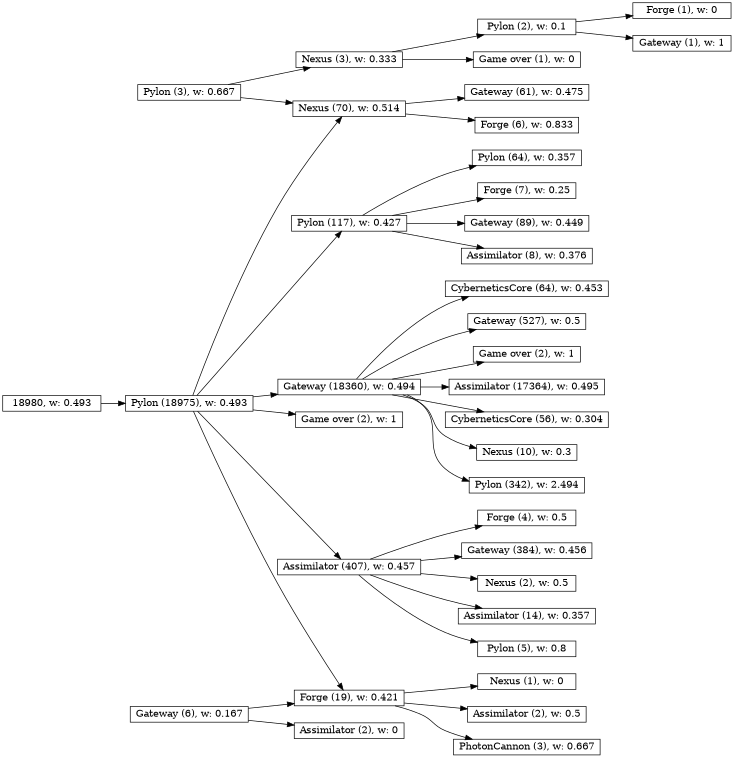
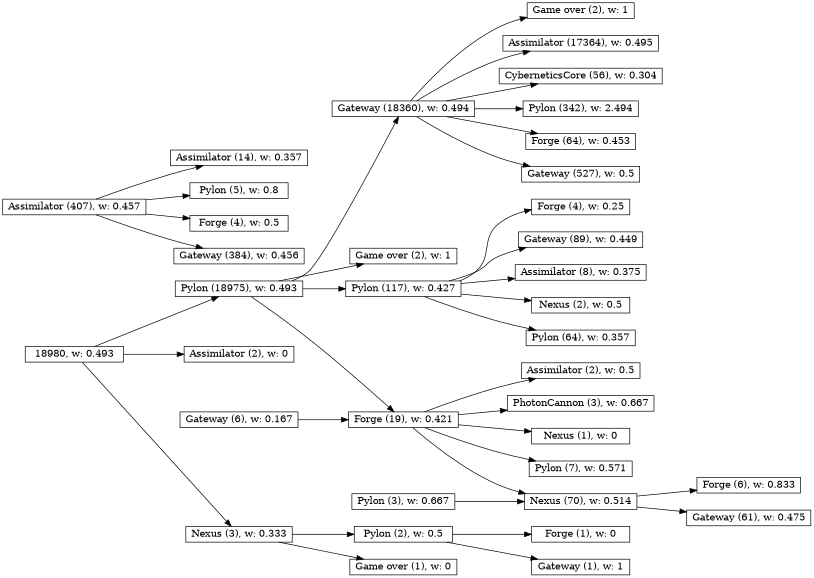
node "Pylon (2), w: 0.1": label "Pylon (2), w: 0.1" -> "Pylon (2), w: 0.5"
edge "Pylon (3), w: 0.667" -> "Nexus (3), w: 0.333": now "18980, w: 0.493" -> "Nexus (3), w: 0.333"
node "Forge (7), w: 0.25": label "Forge (7), w: 0.25" -> "Forge (4), w: 0.25"
edge "Pylon (18975), w: 0.493" -> "Nexus (70), w: 0.514": now "Forge (19), w: 0.421" -> "Nexus (70), w: 0.514"
node "Assimilator (8), w: 0.376": label "Assimilator (8), w: 0.376" -> "Assimilator (8), w: 0.375"
node "CyberneticsCore (64), w: 0.453": label "CyberneticsCore (64), w: 0.453" -> "Forge (64), w: 0.453"
node "Nexus (10), w: 0.3": removed
node "Pylon (7), w: 0.571": added
edge "Pylon (18975), w: 0.493" -> "Assimilator (407), w: 0.457": removed
edge "Assimilator (407), w: 0.457" -> "Nexus (2), w: 0.5": now "Pylon (117), w: 0.427" -> "Nexus (2), w: 0.5"
edge "Gateway (6), w: 0.167" -> "Assimilator (2), w: 0": now "18980, w: 0.493" -> "Assimilator (2), w: 0"
